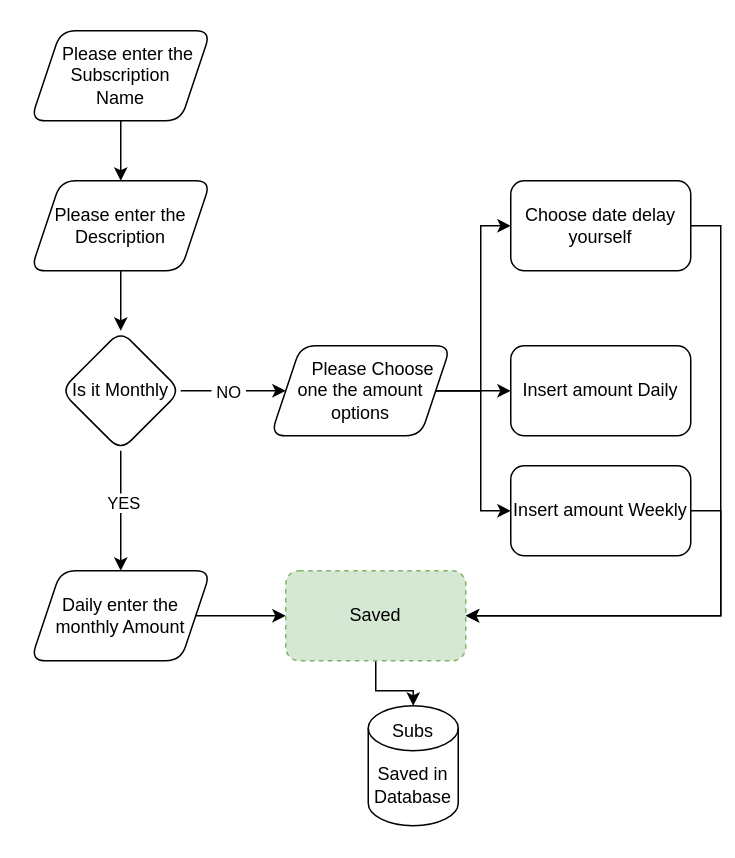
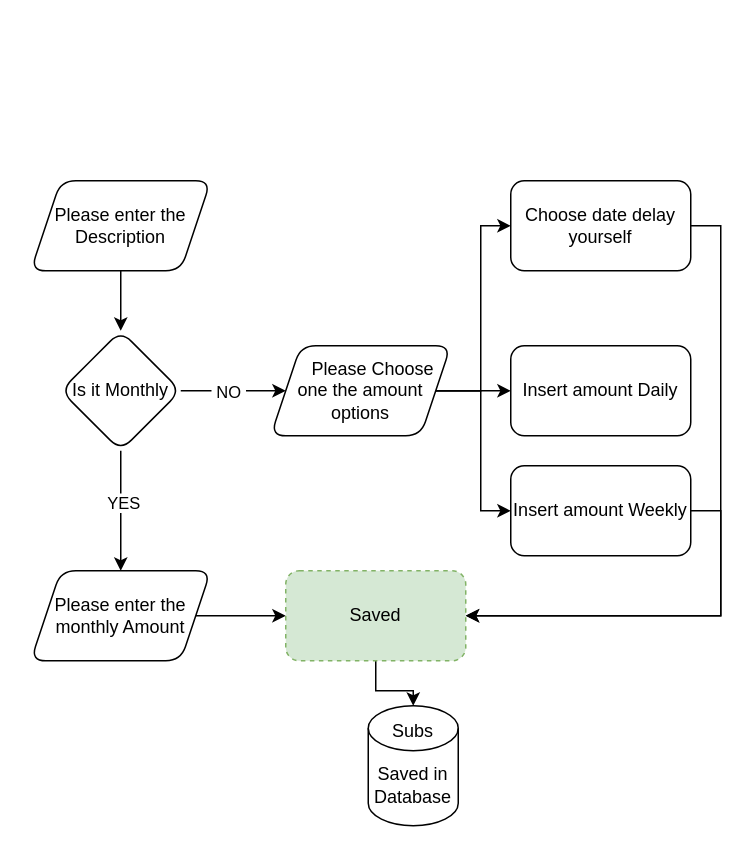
node "Please enter the Subscription Name": removed
edge "Please enter the Subscription Name" -> "Please enter the Description": removed
node "Daily enter the monthly Amount": label "Daily enter the monthly Amount" -> "Please enter the monthly Amount"
